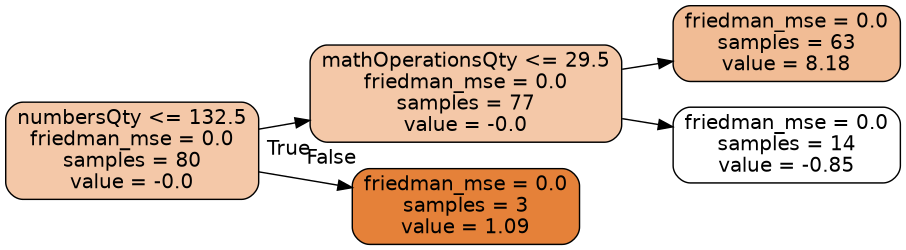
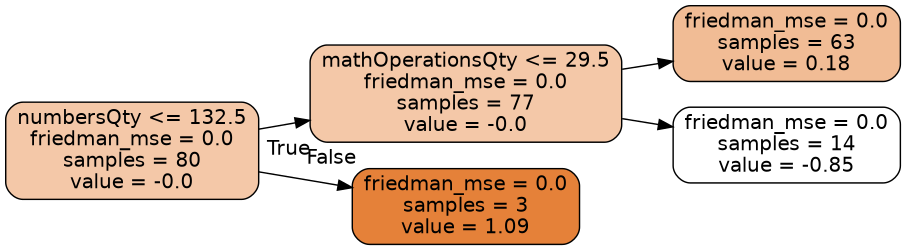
node "friedman_mse = 0.0 samples = 63 value = 8.18": label "friedman_mse = 0.0 samples = 63 value = 8.18" -> "friedman_mse = 0.0 samples = 63 value = 0.18"
